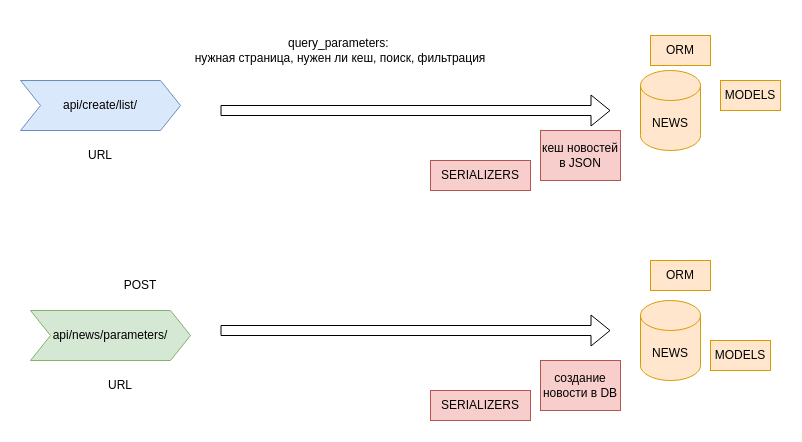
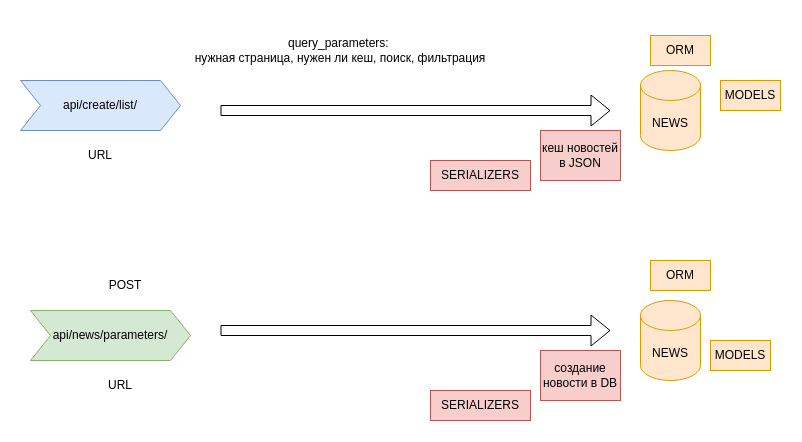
node "POST": moved (141, 286) -> (126, 286)
node "создание новости в DB": moved (581, 386) -> (581, 376)
